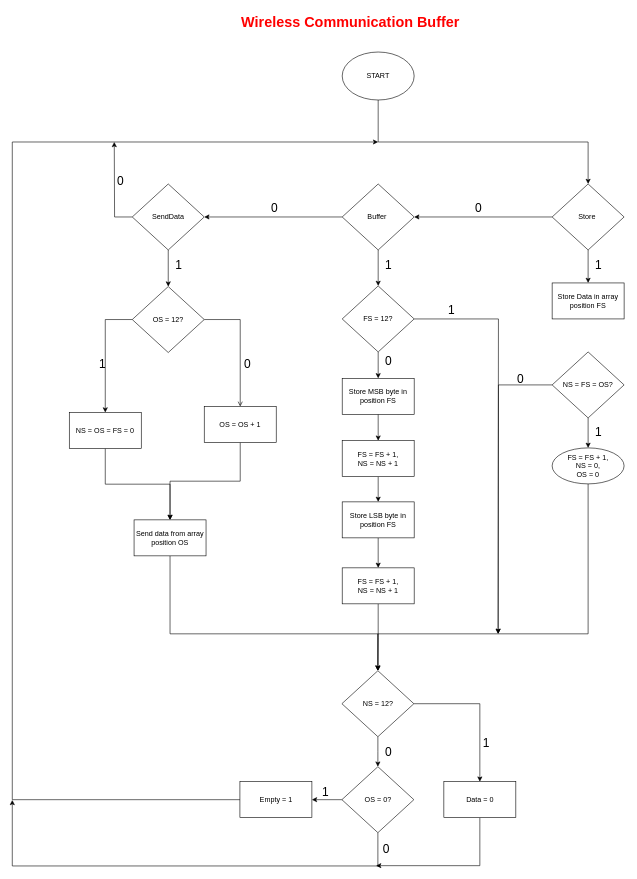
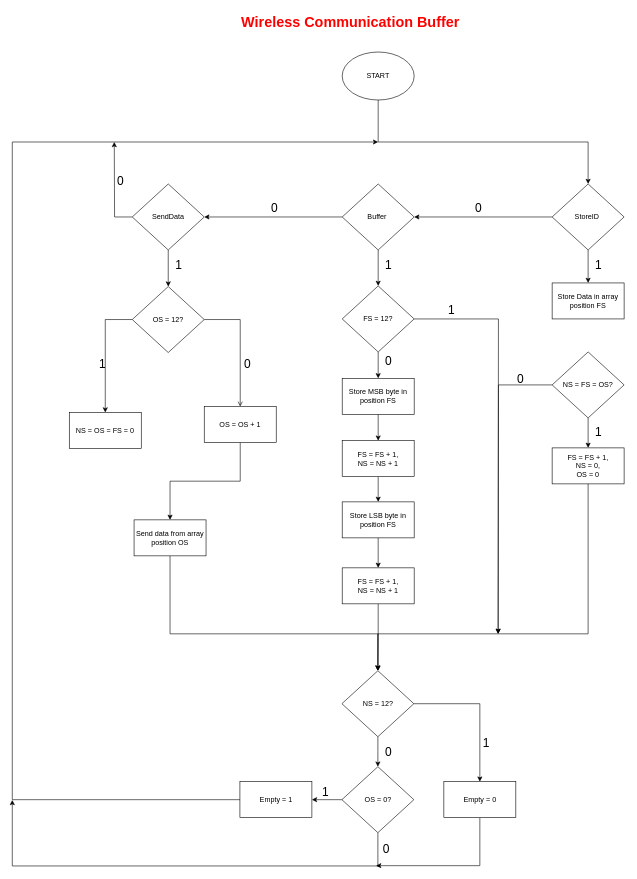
node "Store": label "Store" -> "StoreID"
node "FS = FS + 1, NS = 0, OS = 0": shape ellipse -> rectangle
edge "NS = OS = FS = 0" -> "Send data from array position OS": removed
node "Data = 0": label "Data = 0" -> "Empty = 0"
